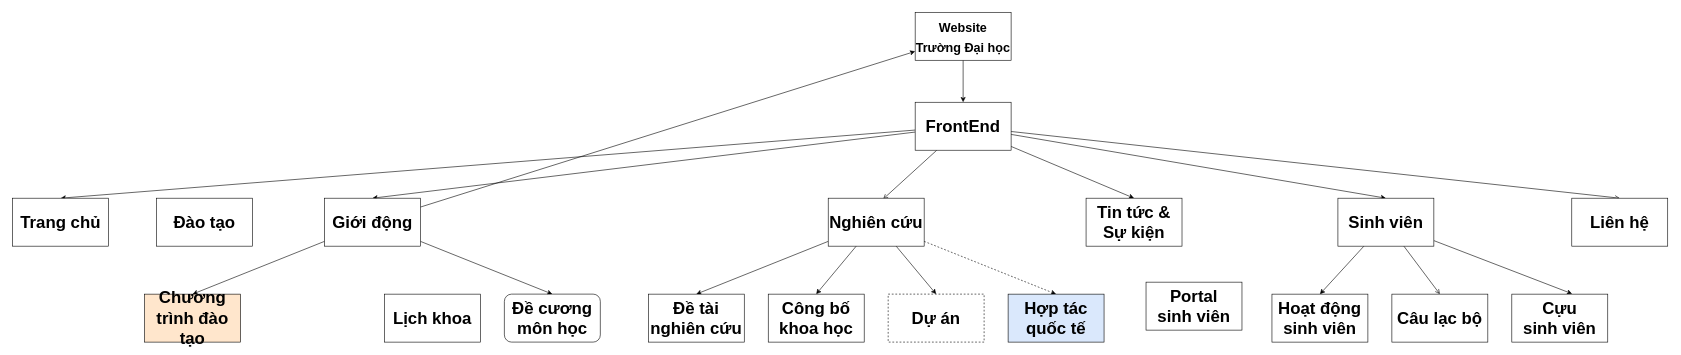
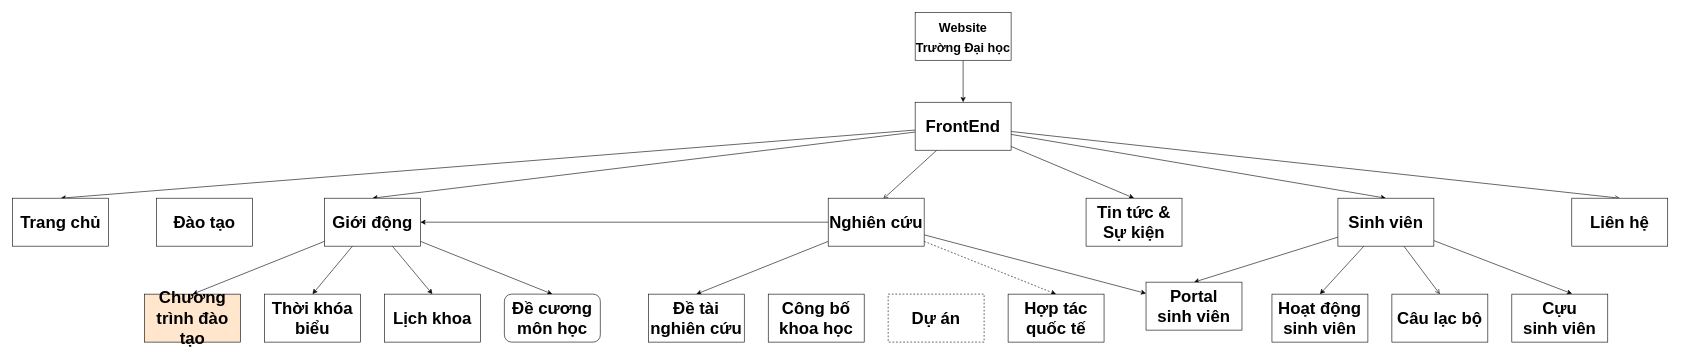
edge "Giới động" -> "Website Trường Đại học": now "Giới động" -> "Lịch khoa"
edge "Sinh viên" -> "Portal sinh viên": added
edge "Giới động" -> "Thời khóa biểu": added
edge "Nghiên cứu" -> "Công bố khoa học": now "Nghiên cứu" -> "Portal sinh viên"
edge "Nghiên cứu" -> "Dự án": now "Nghiên cứu" -> "Giới động"
node "Thời khóa biểu": added
node "Hợp tác quốc tế": fillcolor #dae8fc -> #ffffff
